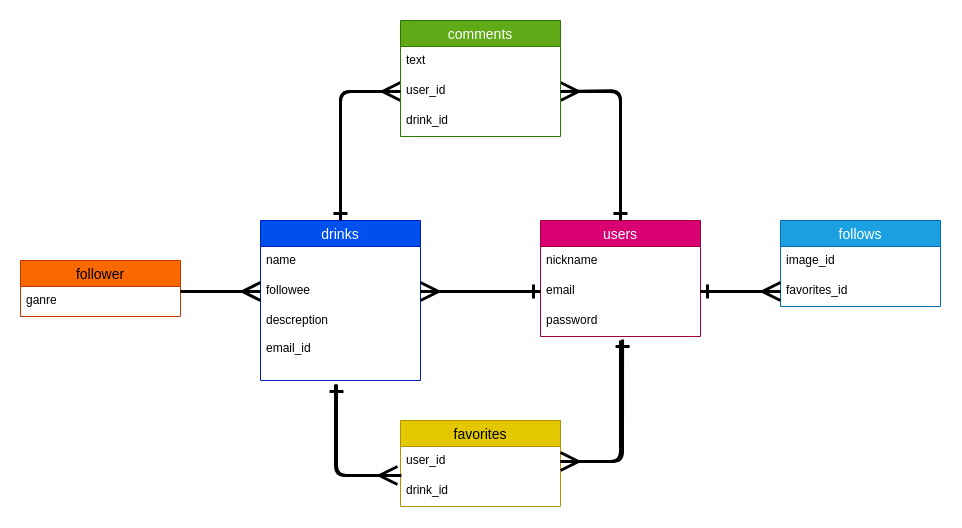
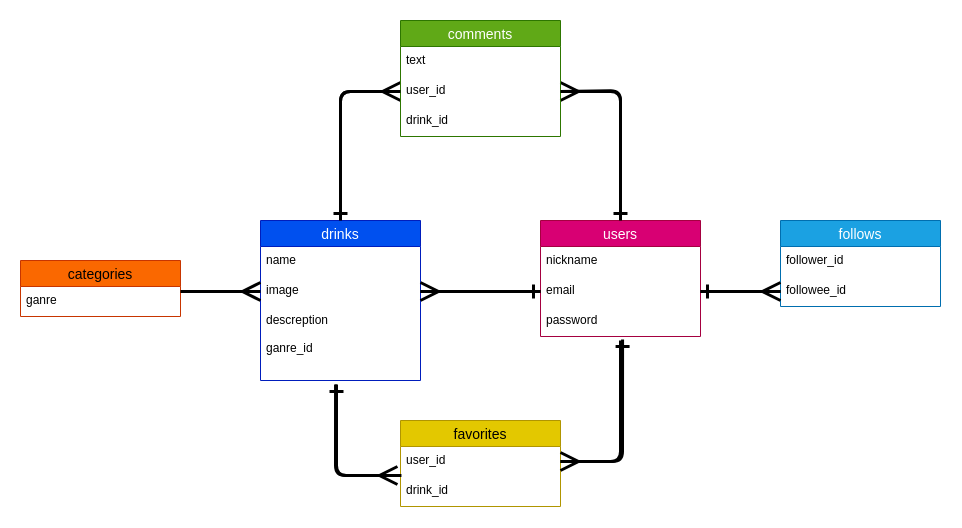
node "image_id": label "image_id" -> "follower_id"
node "follower": label "follower" -> "categories"
node "followee": label "followee" -> "image"
node "favorites_id": label "favorites_id" -> "followee_id"
node "descreption email_id": label "descreption email_id" -> "descreption ganre_id"
